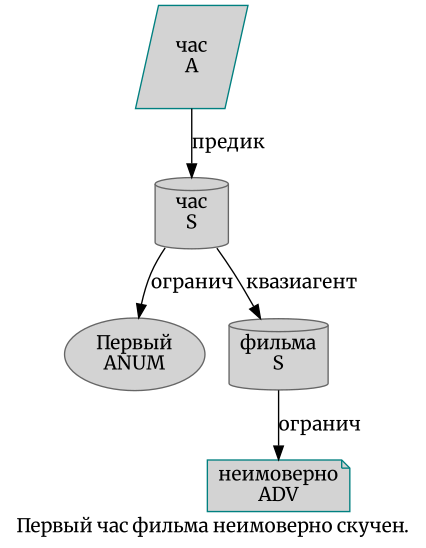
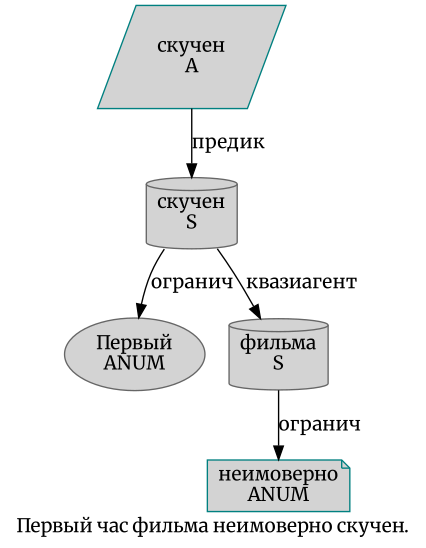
node "час A": label "час A" -> "скучен A"
node "час S": label "час S" -> "скучен S"
node "неимоверно ADV": label "неимоверно ADV" -> "неимоверно ANUM"
